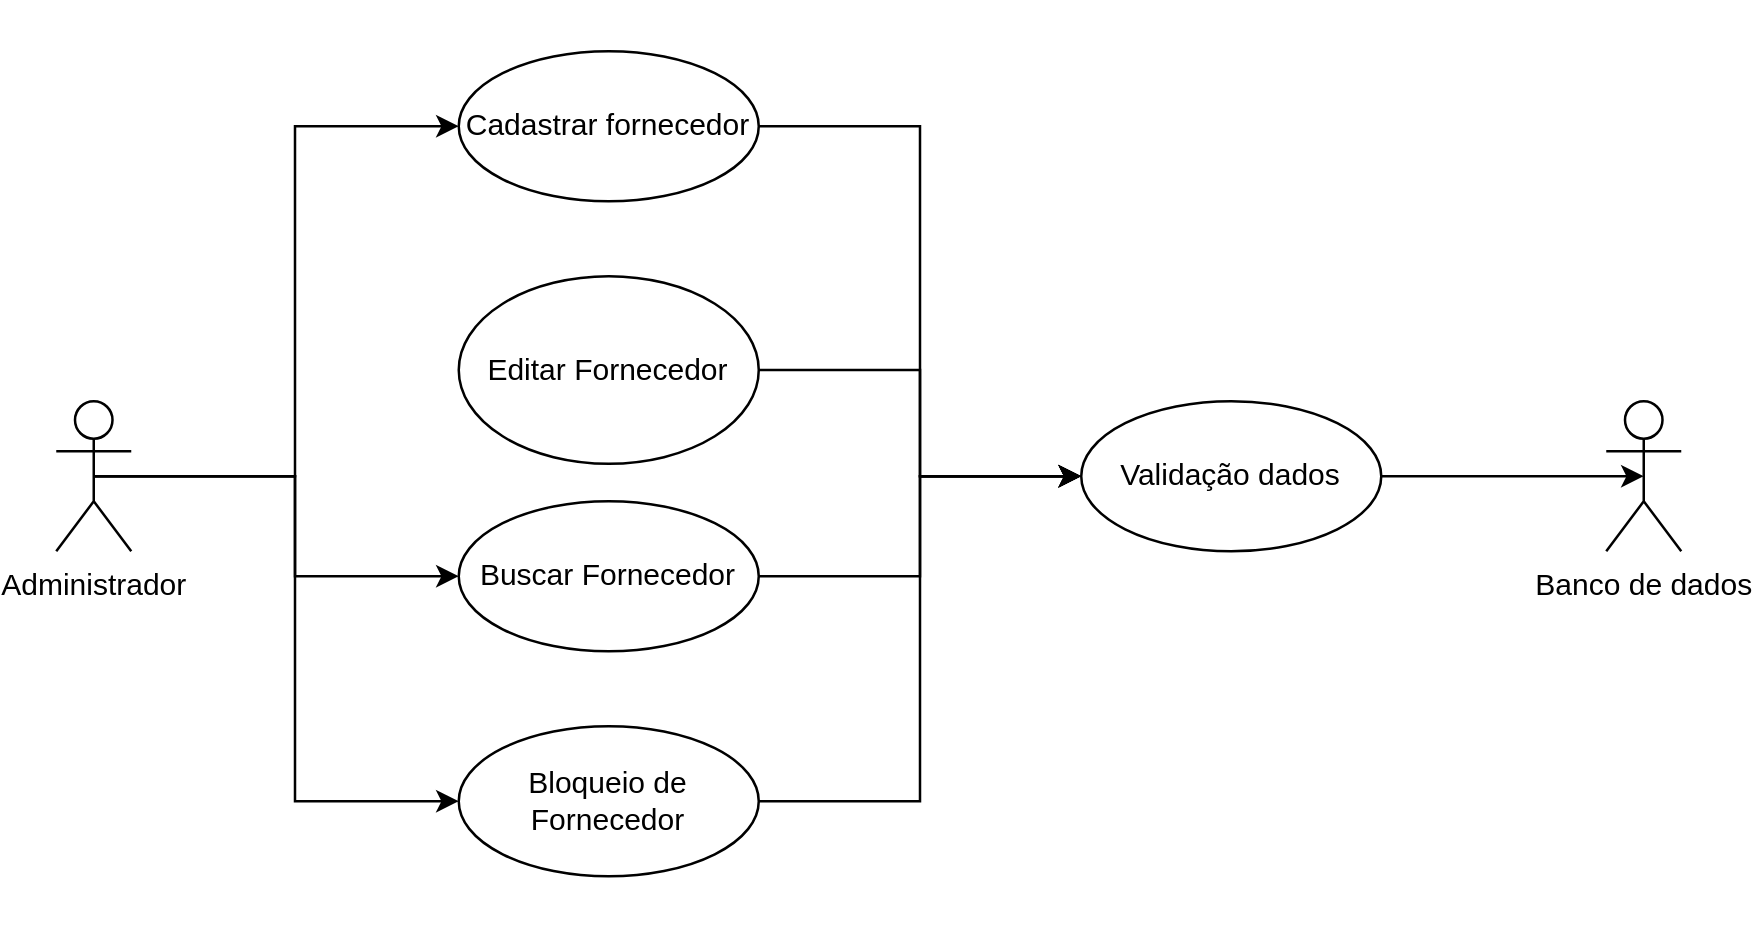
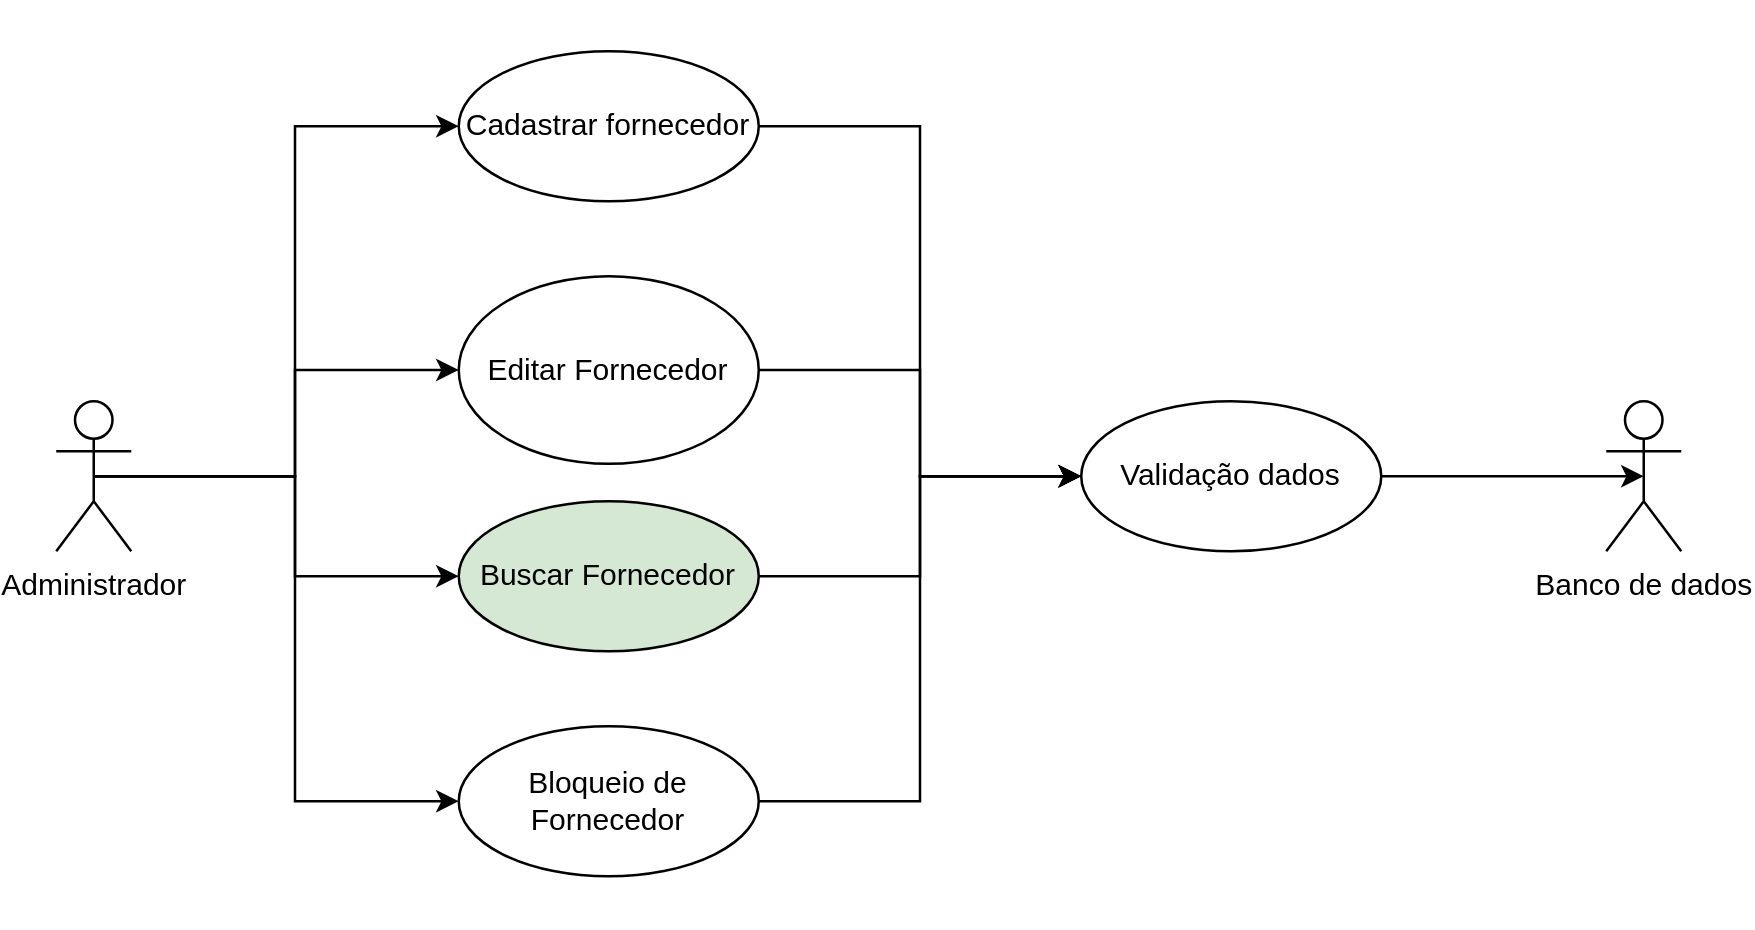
edge "Administrador" -> "Editar Fornecedor": added
node "Buscar Fornecedor": fillcolor #ffffff -> #d5e8d4
